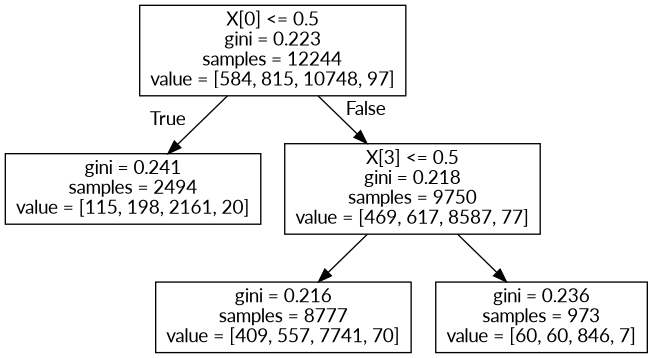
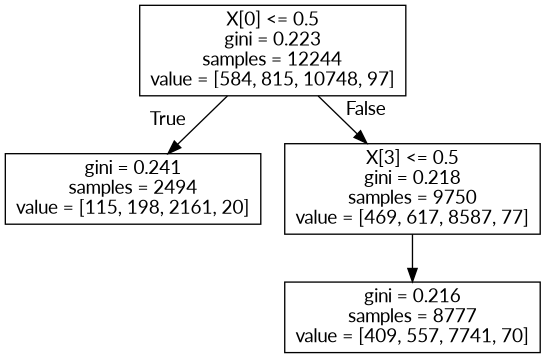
node "gini = 0.236 samples = 973 value = [60, 60, 846, 7]": removed
